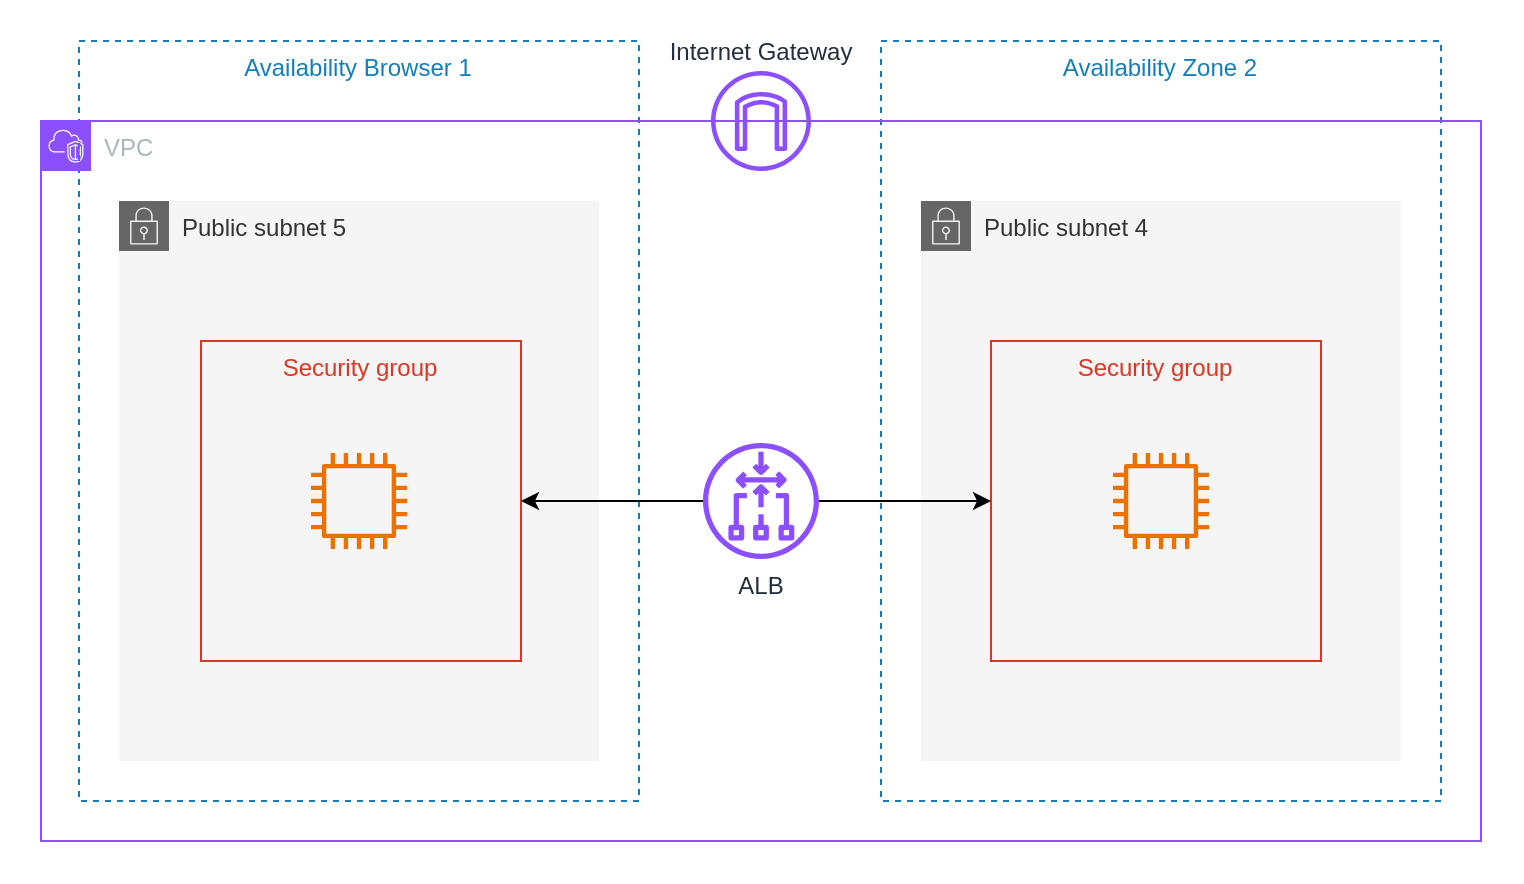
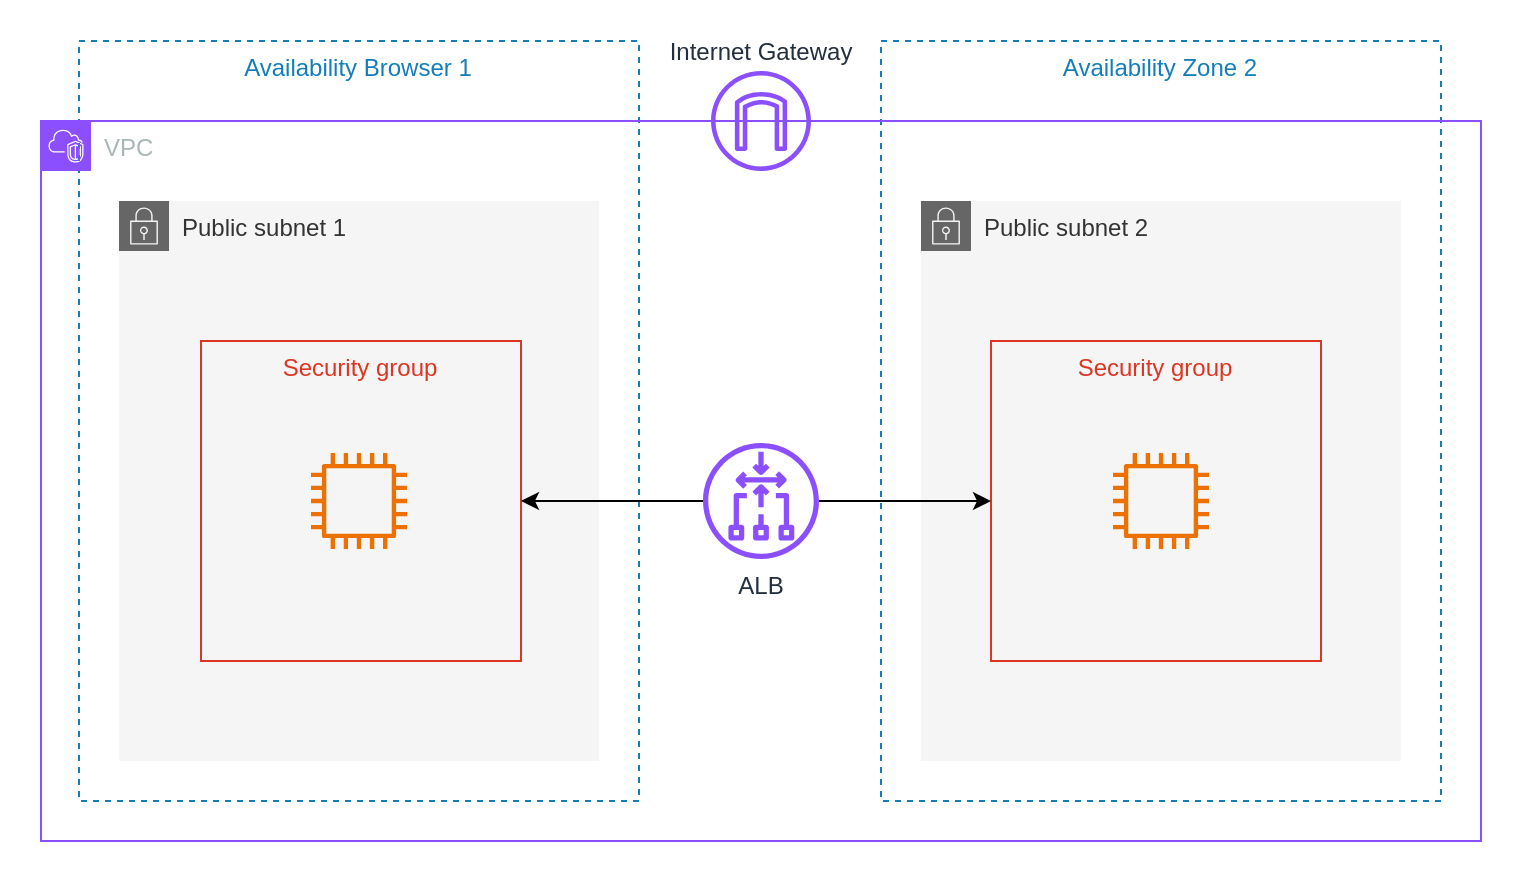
node "Public subnet 5": label "Public subnet 5" -> "Public subnet 1"
node "Public subnet 4": label "Public subnet 4" -> "Public subnet 2"
